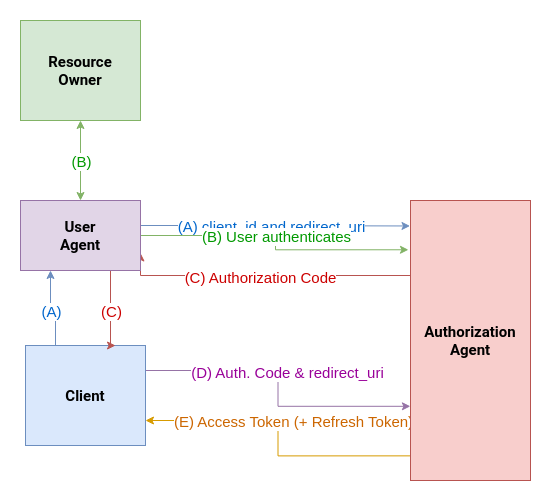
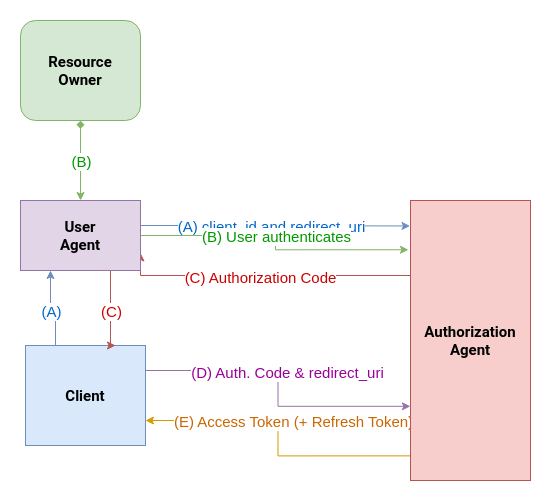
node "ResourceOwner": shape rectangle -> rounded rectangle
edge "ResourceOwner" -- "User Agent": arrowhead classic -> diamond
